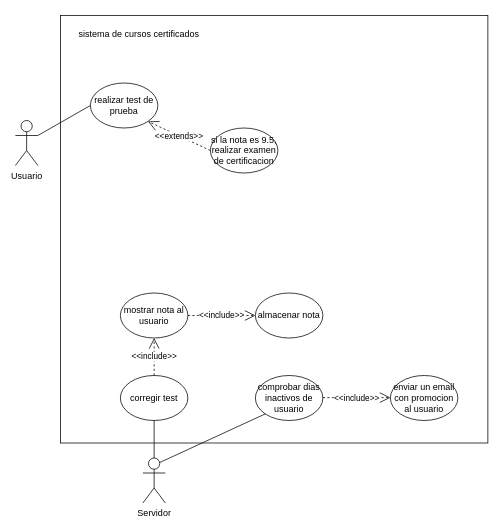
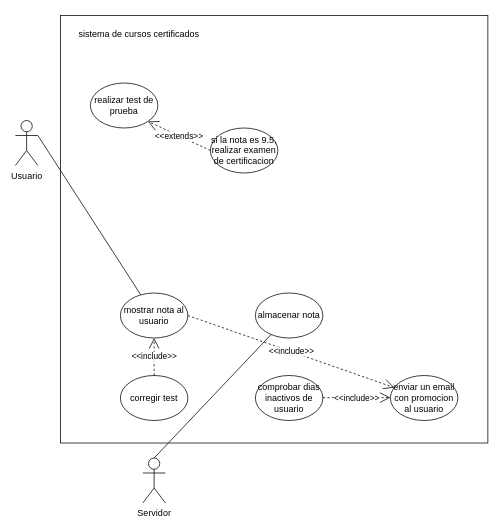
edge "realizar test de prueba" -- "Usuario": now "mostrar nota al usuario" -- "Usuario"
edge "mostrar nota al usuario" -> "almacenar nota": now "mostrar nota al usuario" -> "enviar un email con promocion al usuario"
edge "comprobar dias inactivos de usuario" -- "Servidor": removed
edge "corregir test" -- "Servidor": now "almacenar nota" -- "Servidor"
